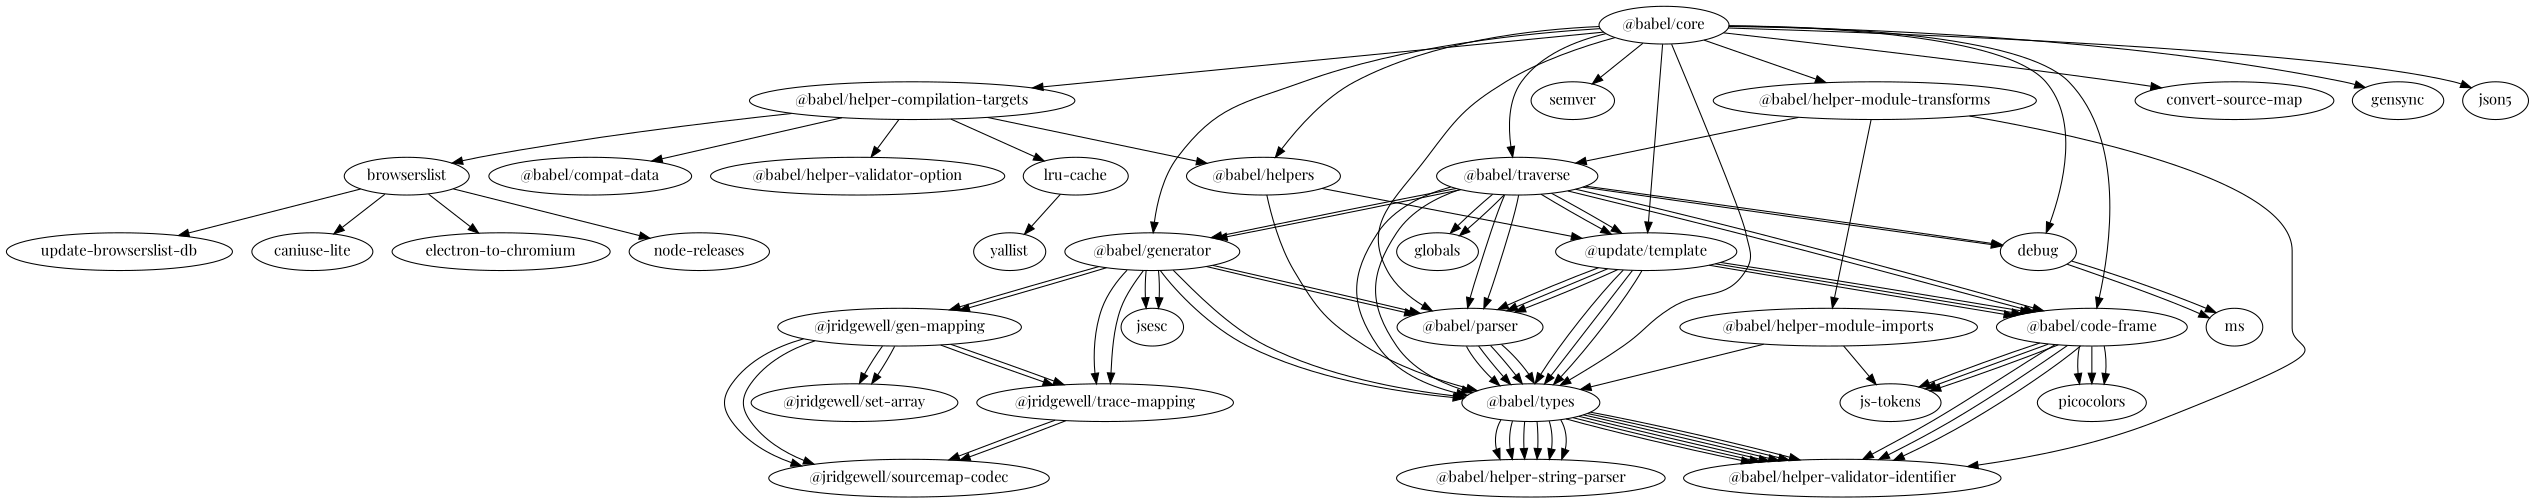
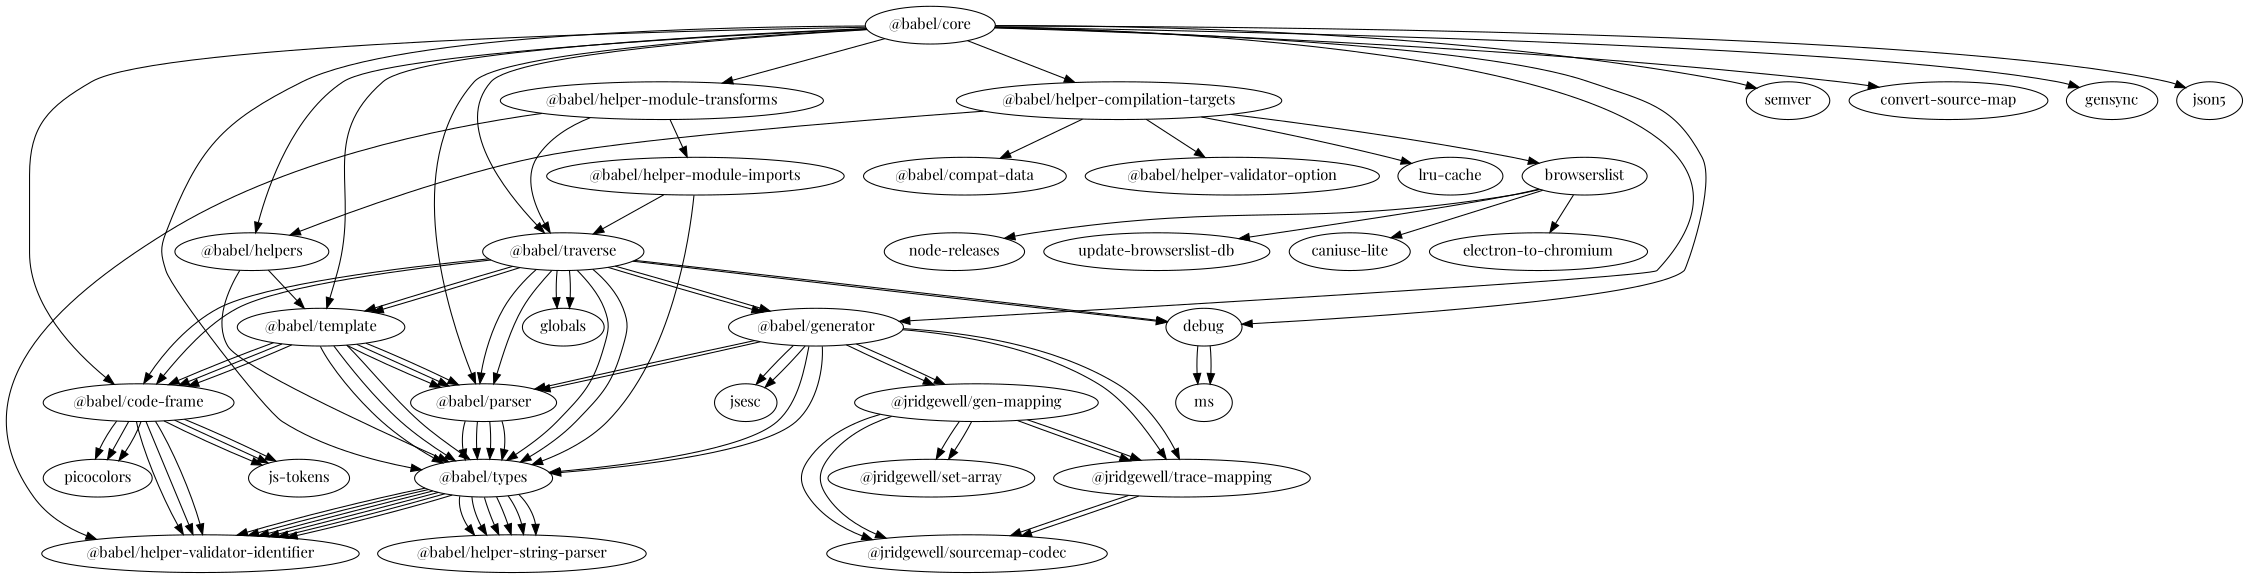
node "yallist": removed
node "@update/template": label "@update/template" -> "@babel/template"
edge "@babel/helper-module-imports" -> "js-tokens": now "@babel/helper-module-imports" -> "@babel/traverse"
